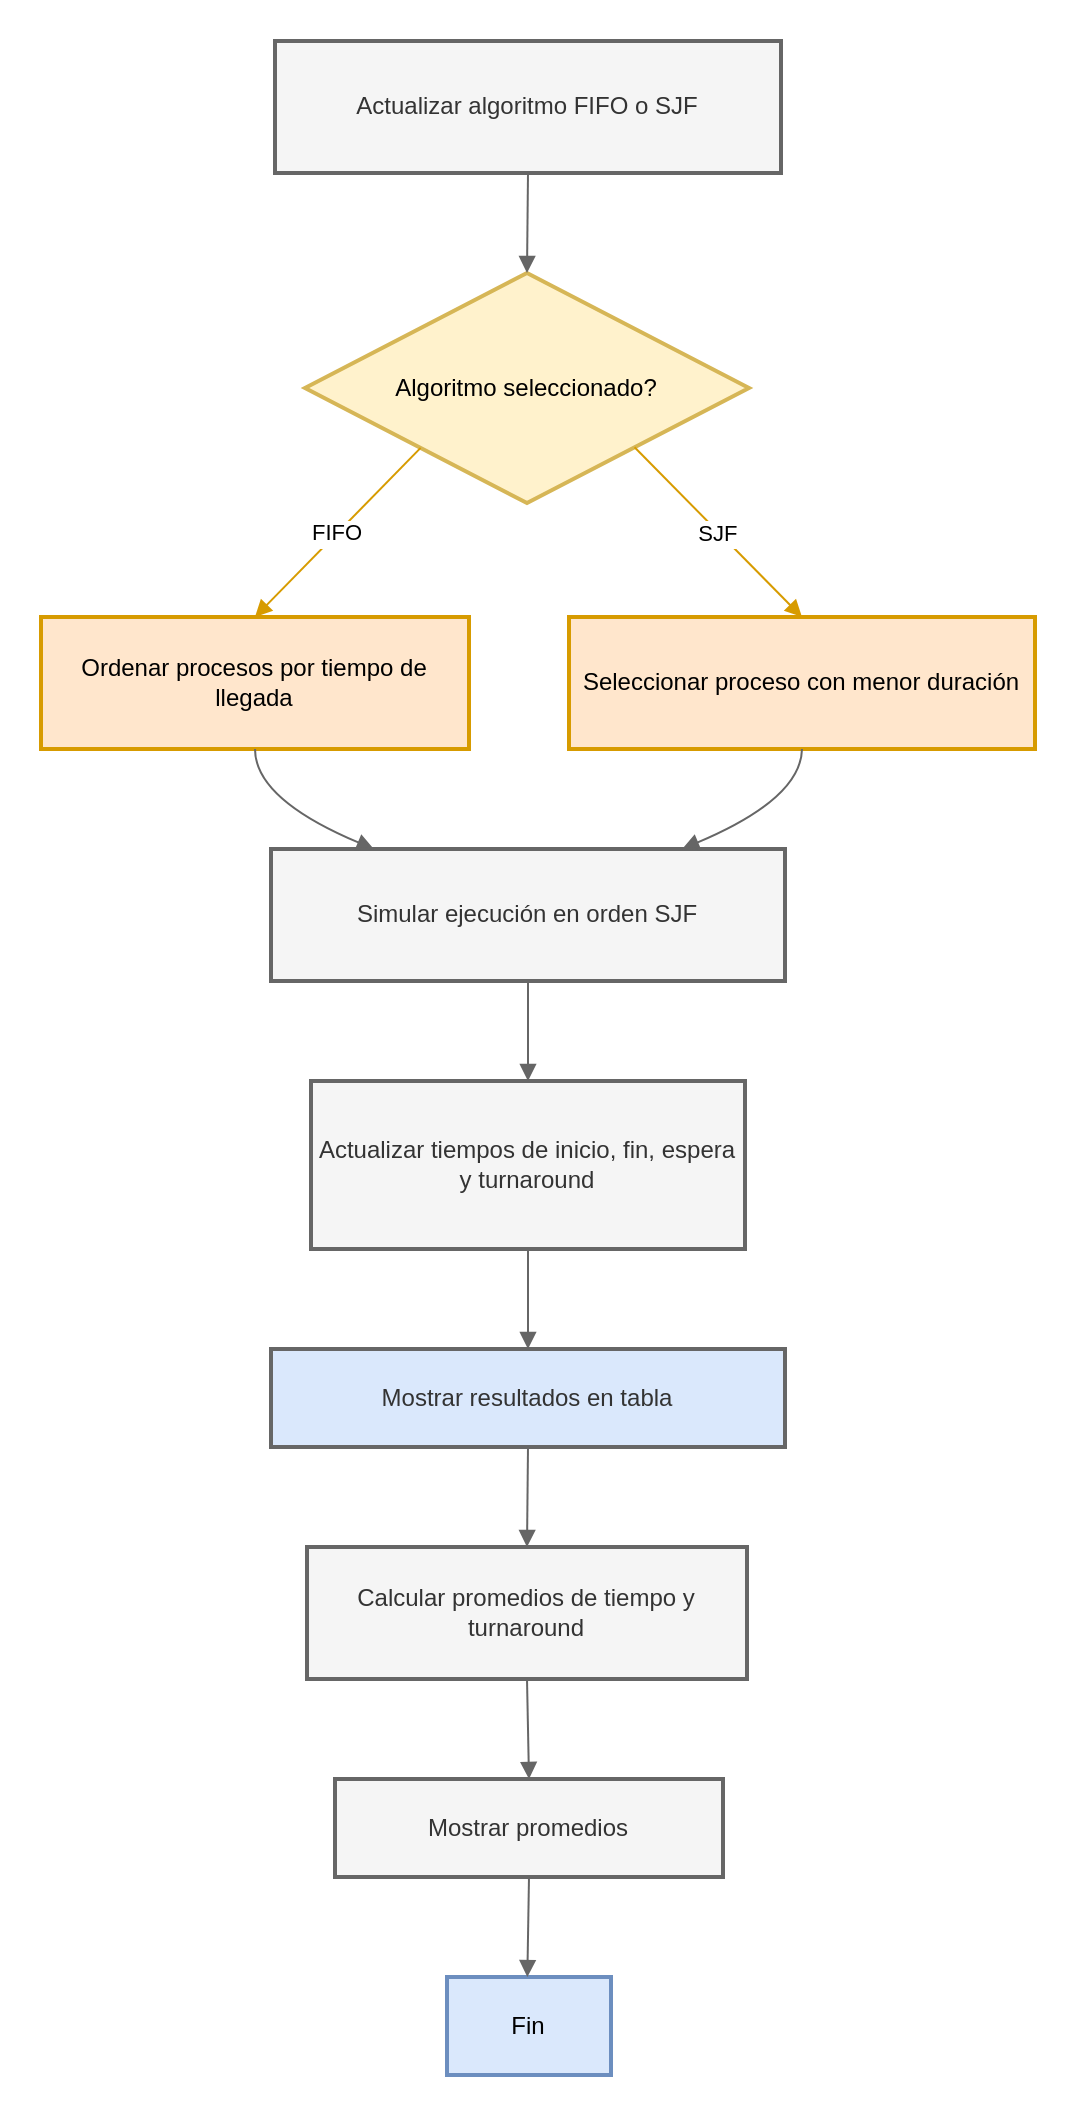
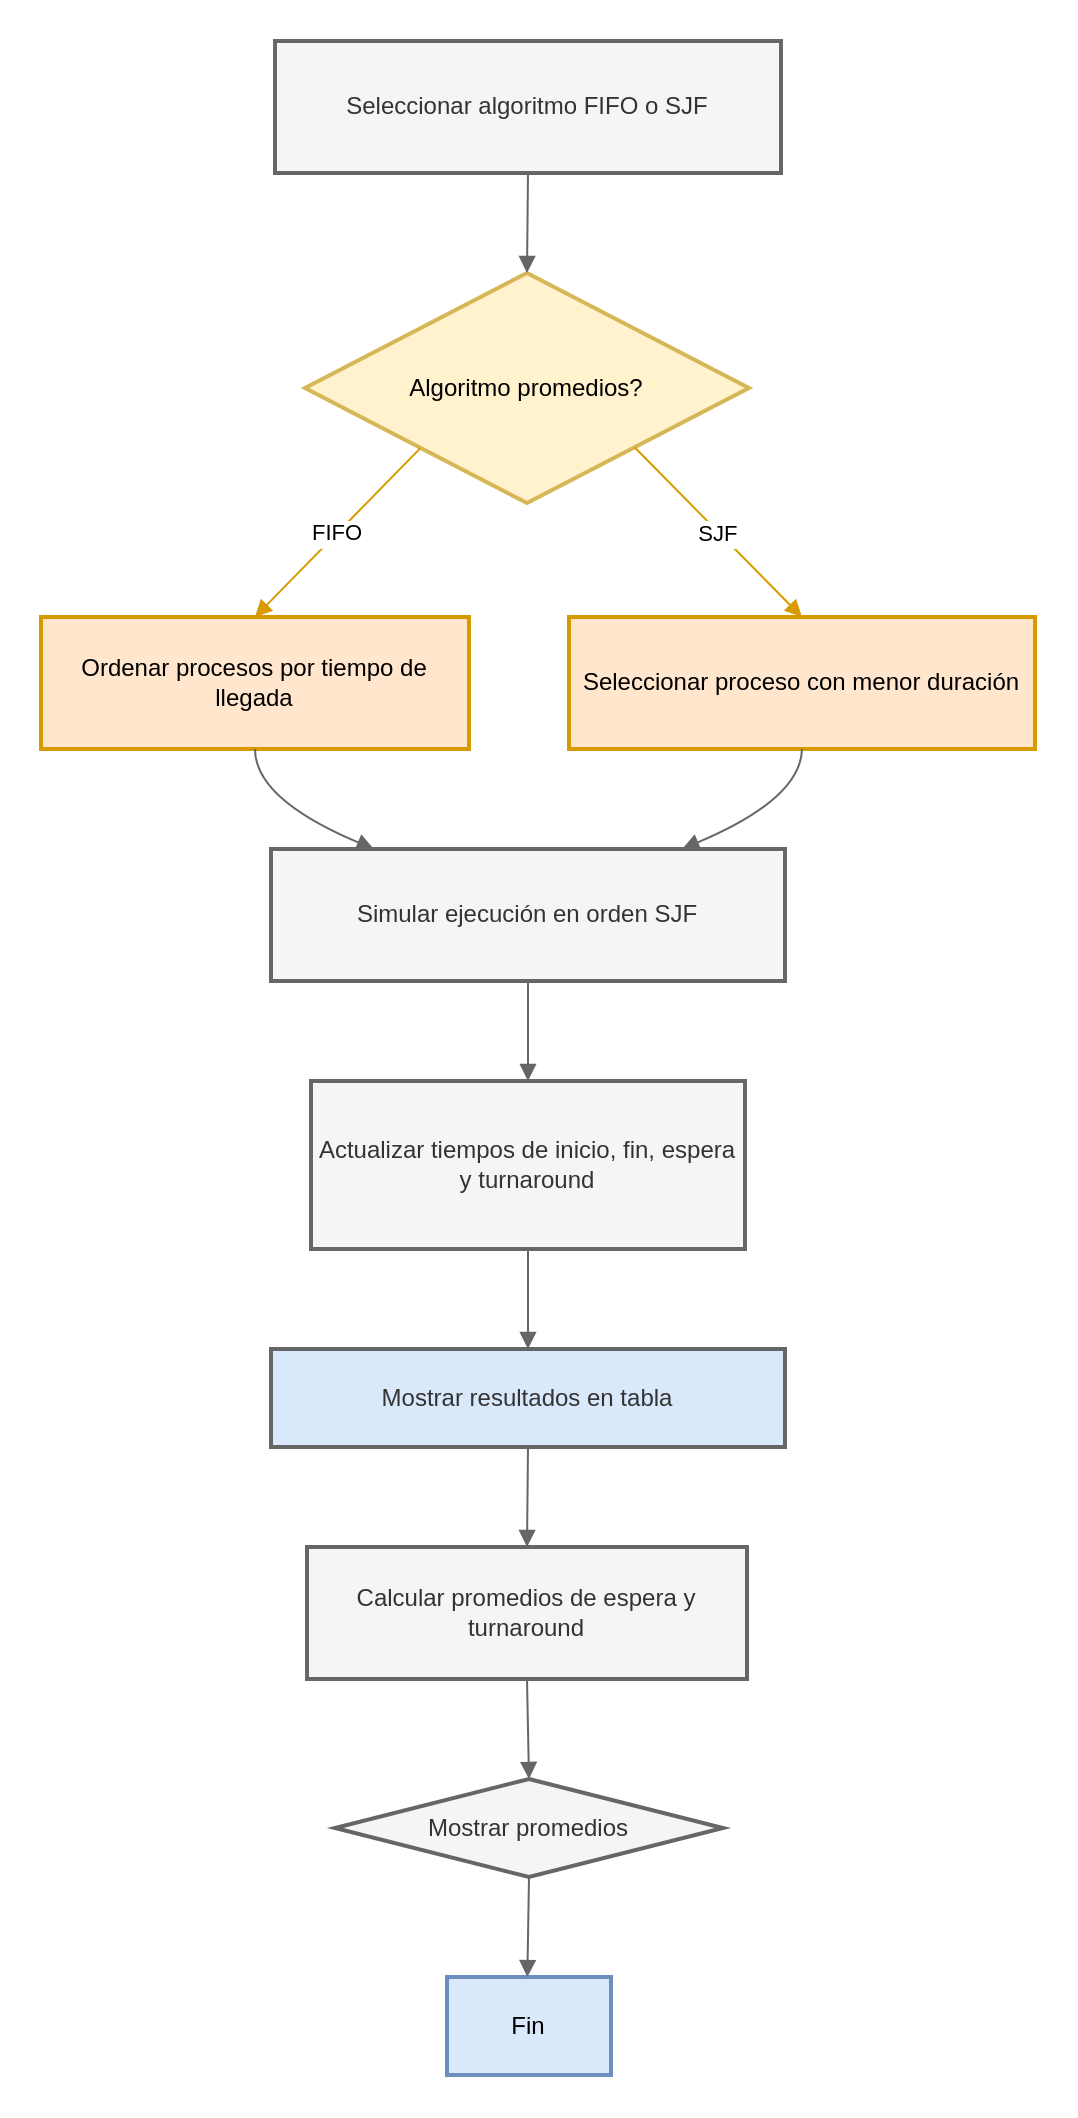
node "Actualizar algoritmo FIFO o SJF": label "Actualizar algoritmo FIFO o SJF" -> "Seleccionar algoritmo FIFO o SJF"
node "Algoritmo seleccionado?": label "Algoritmo seleccionado?" -> "Algoritmo promedios?"
node "Calcular promedios de tiempo y turnaround": label "Calcular promedios de tiempo y turnaround" -> "Calcular promedios de espera y turnaround"
node "Mostrar promedios": shape rectangle -> diamond
